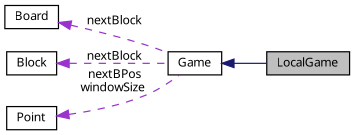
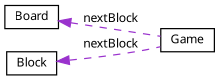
node "LocalGame": removed
node "Point": removed
